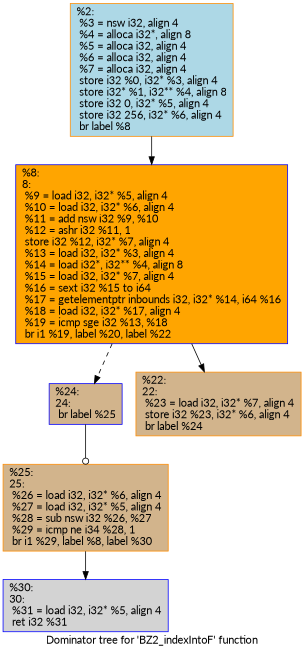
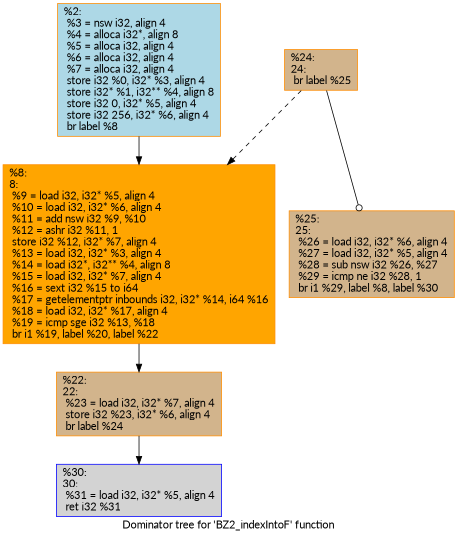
node "%8:": color blue -> darkorange
edge "%8:" -> "%24:": reversed
node "%24:": color blue -> darkorange
node "%25:": text "%29 = icmp ne i34 %28, 1" -> "%29 = icmp ne i32 %28, 1"
edge "%25:" -> "%30:": now "%22:" -> "%30:"
